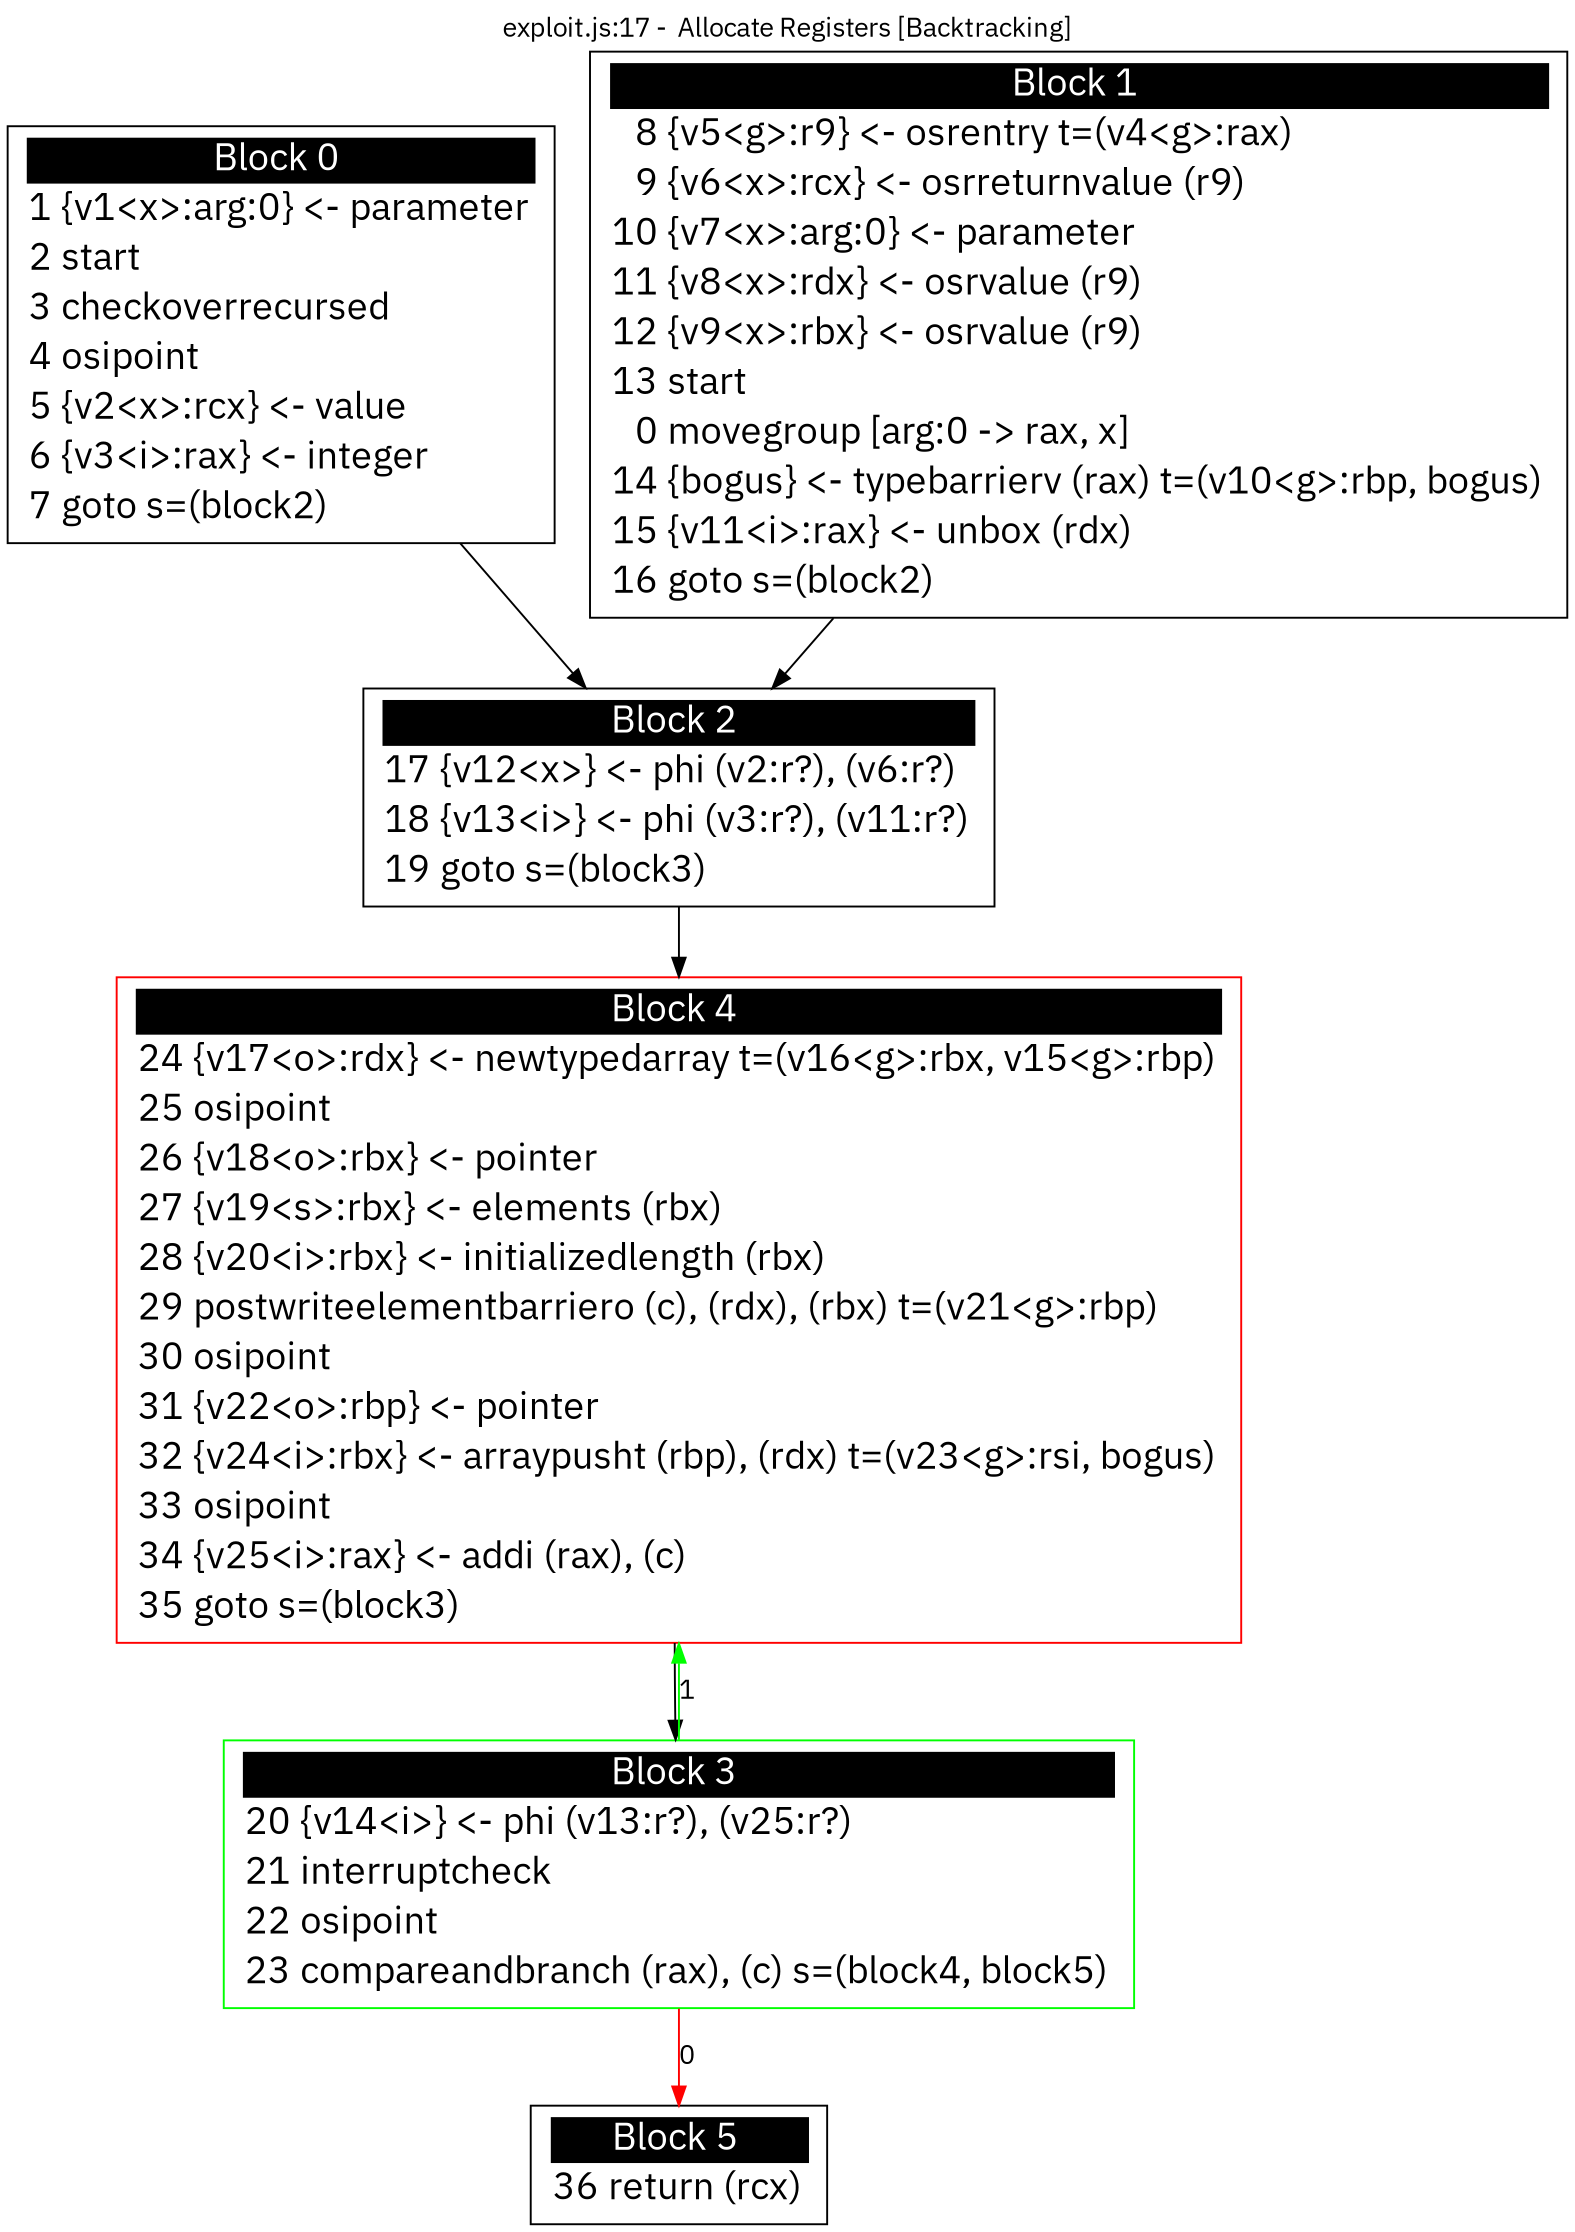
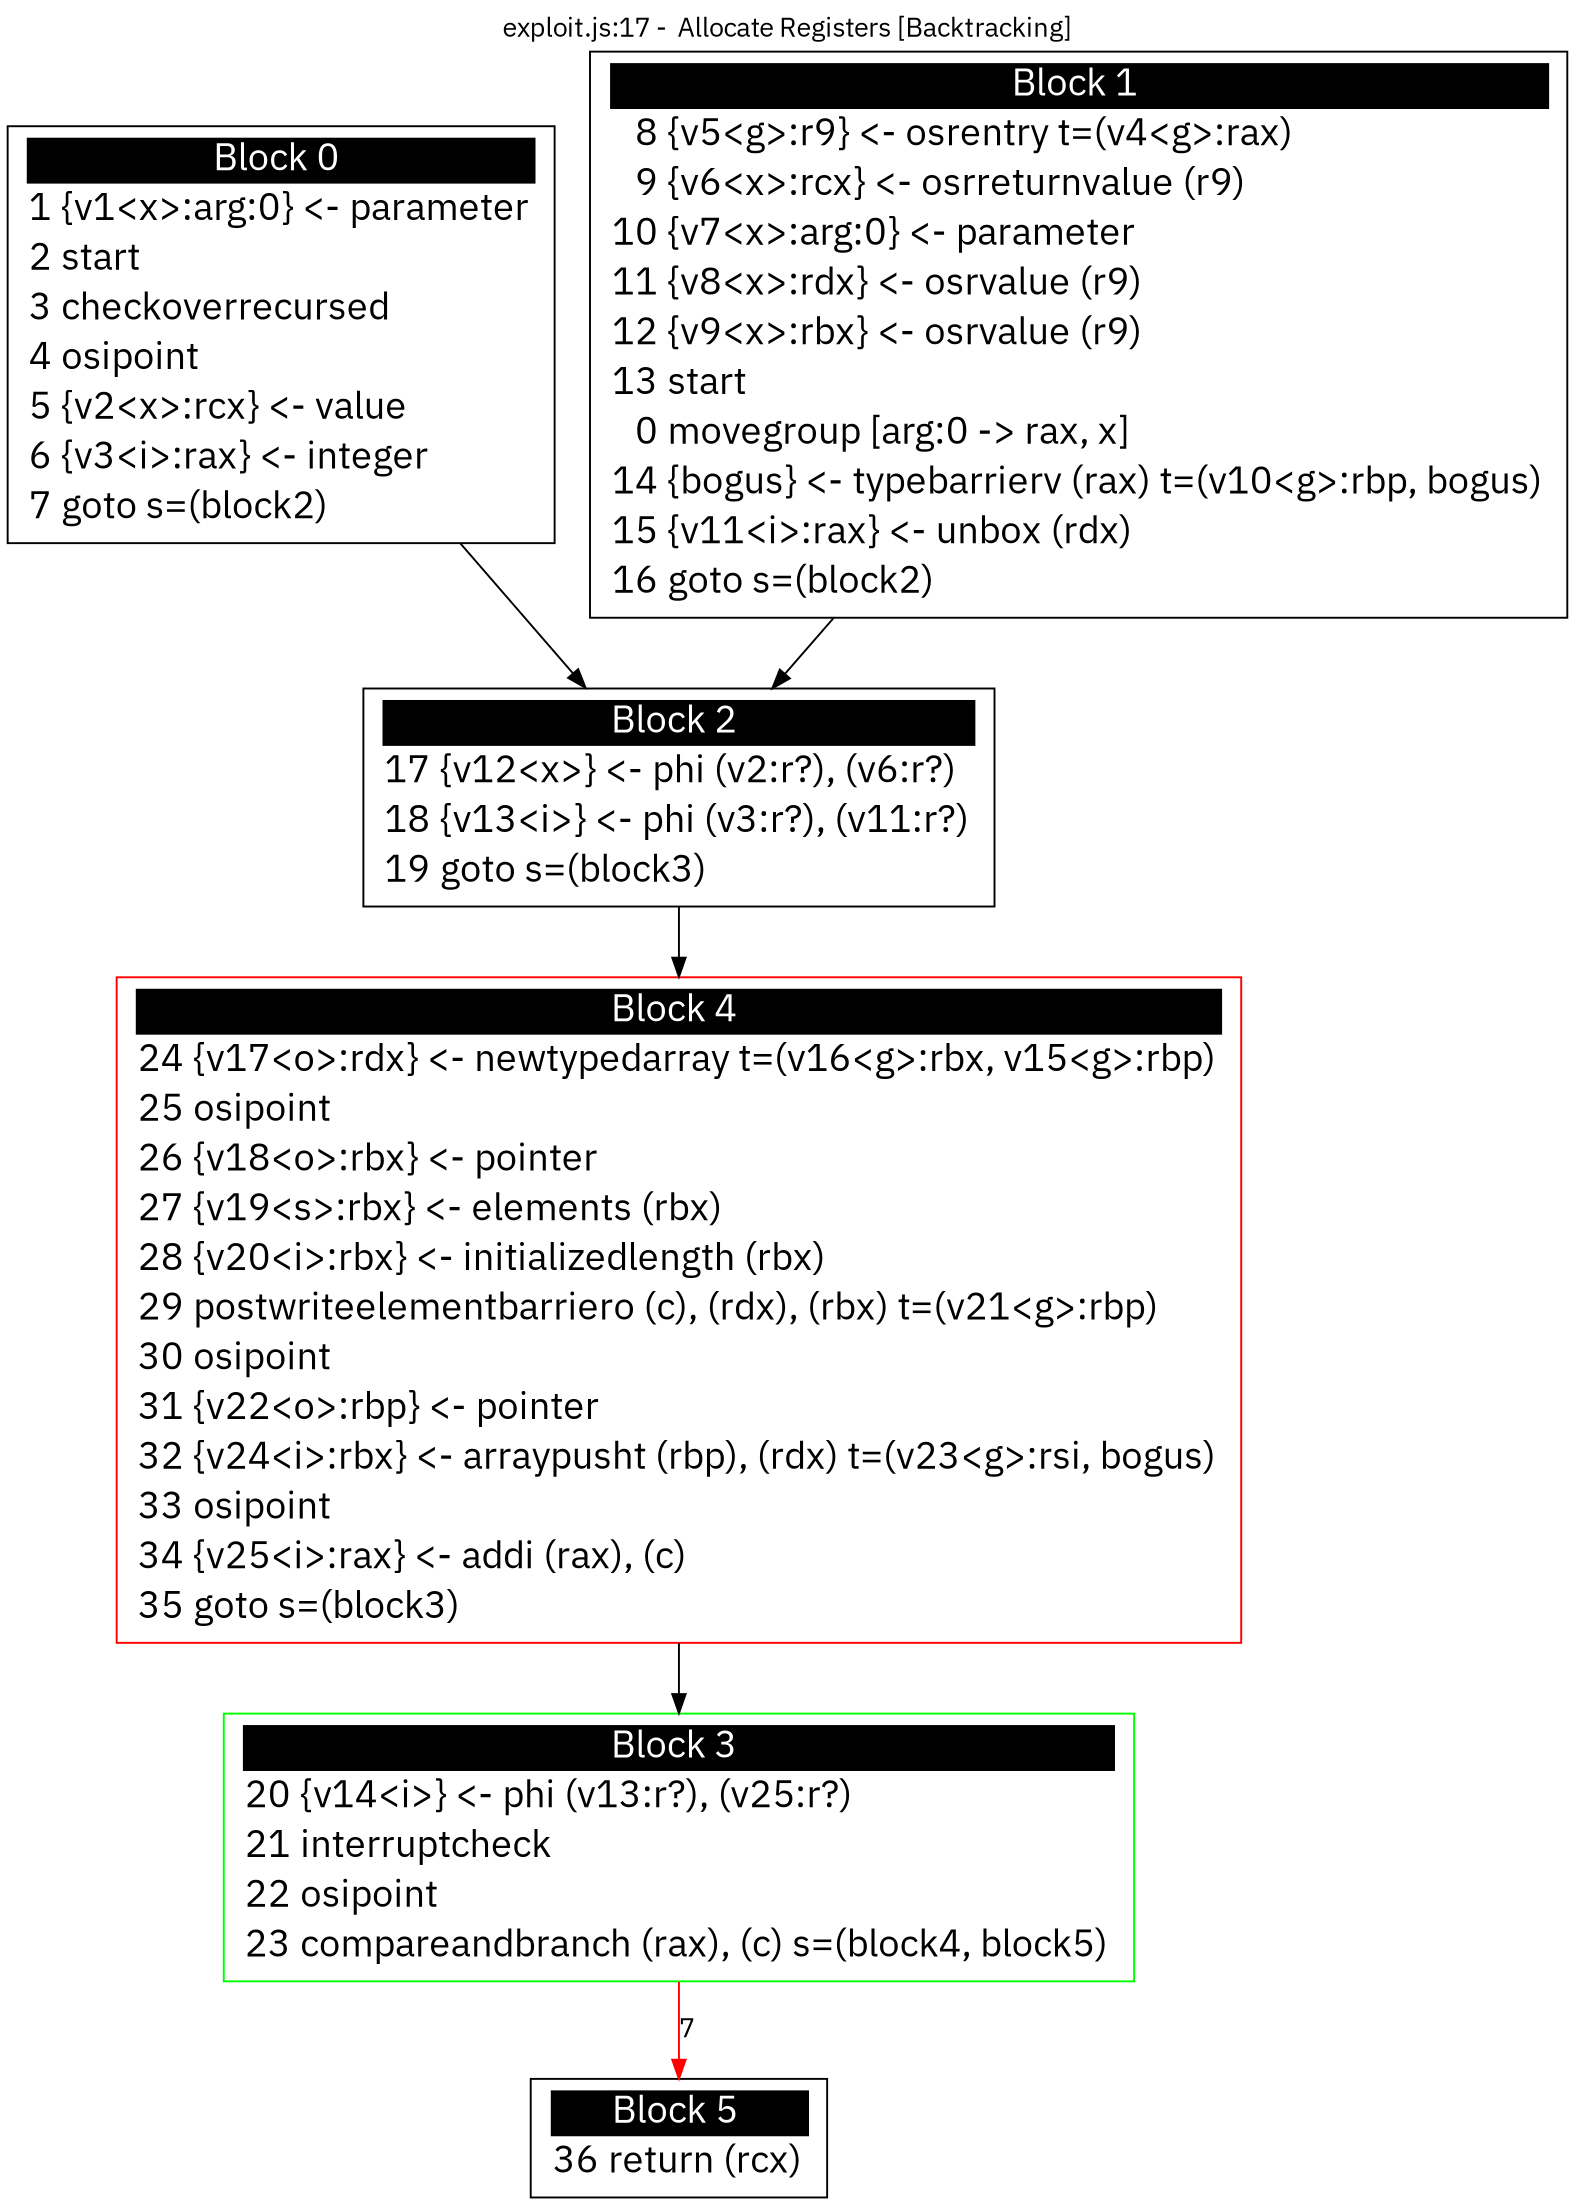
edge "Block 3" -> "Block 4": removed, label "1"
edge "Block 3" -> "Block 5": label "0" -> "7"
